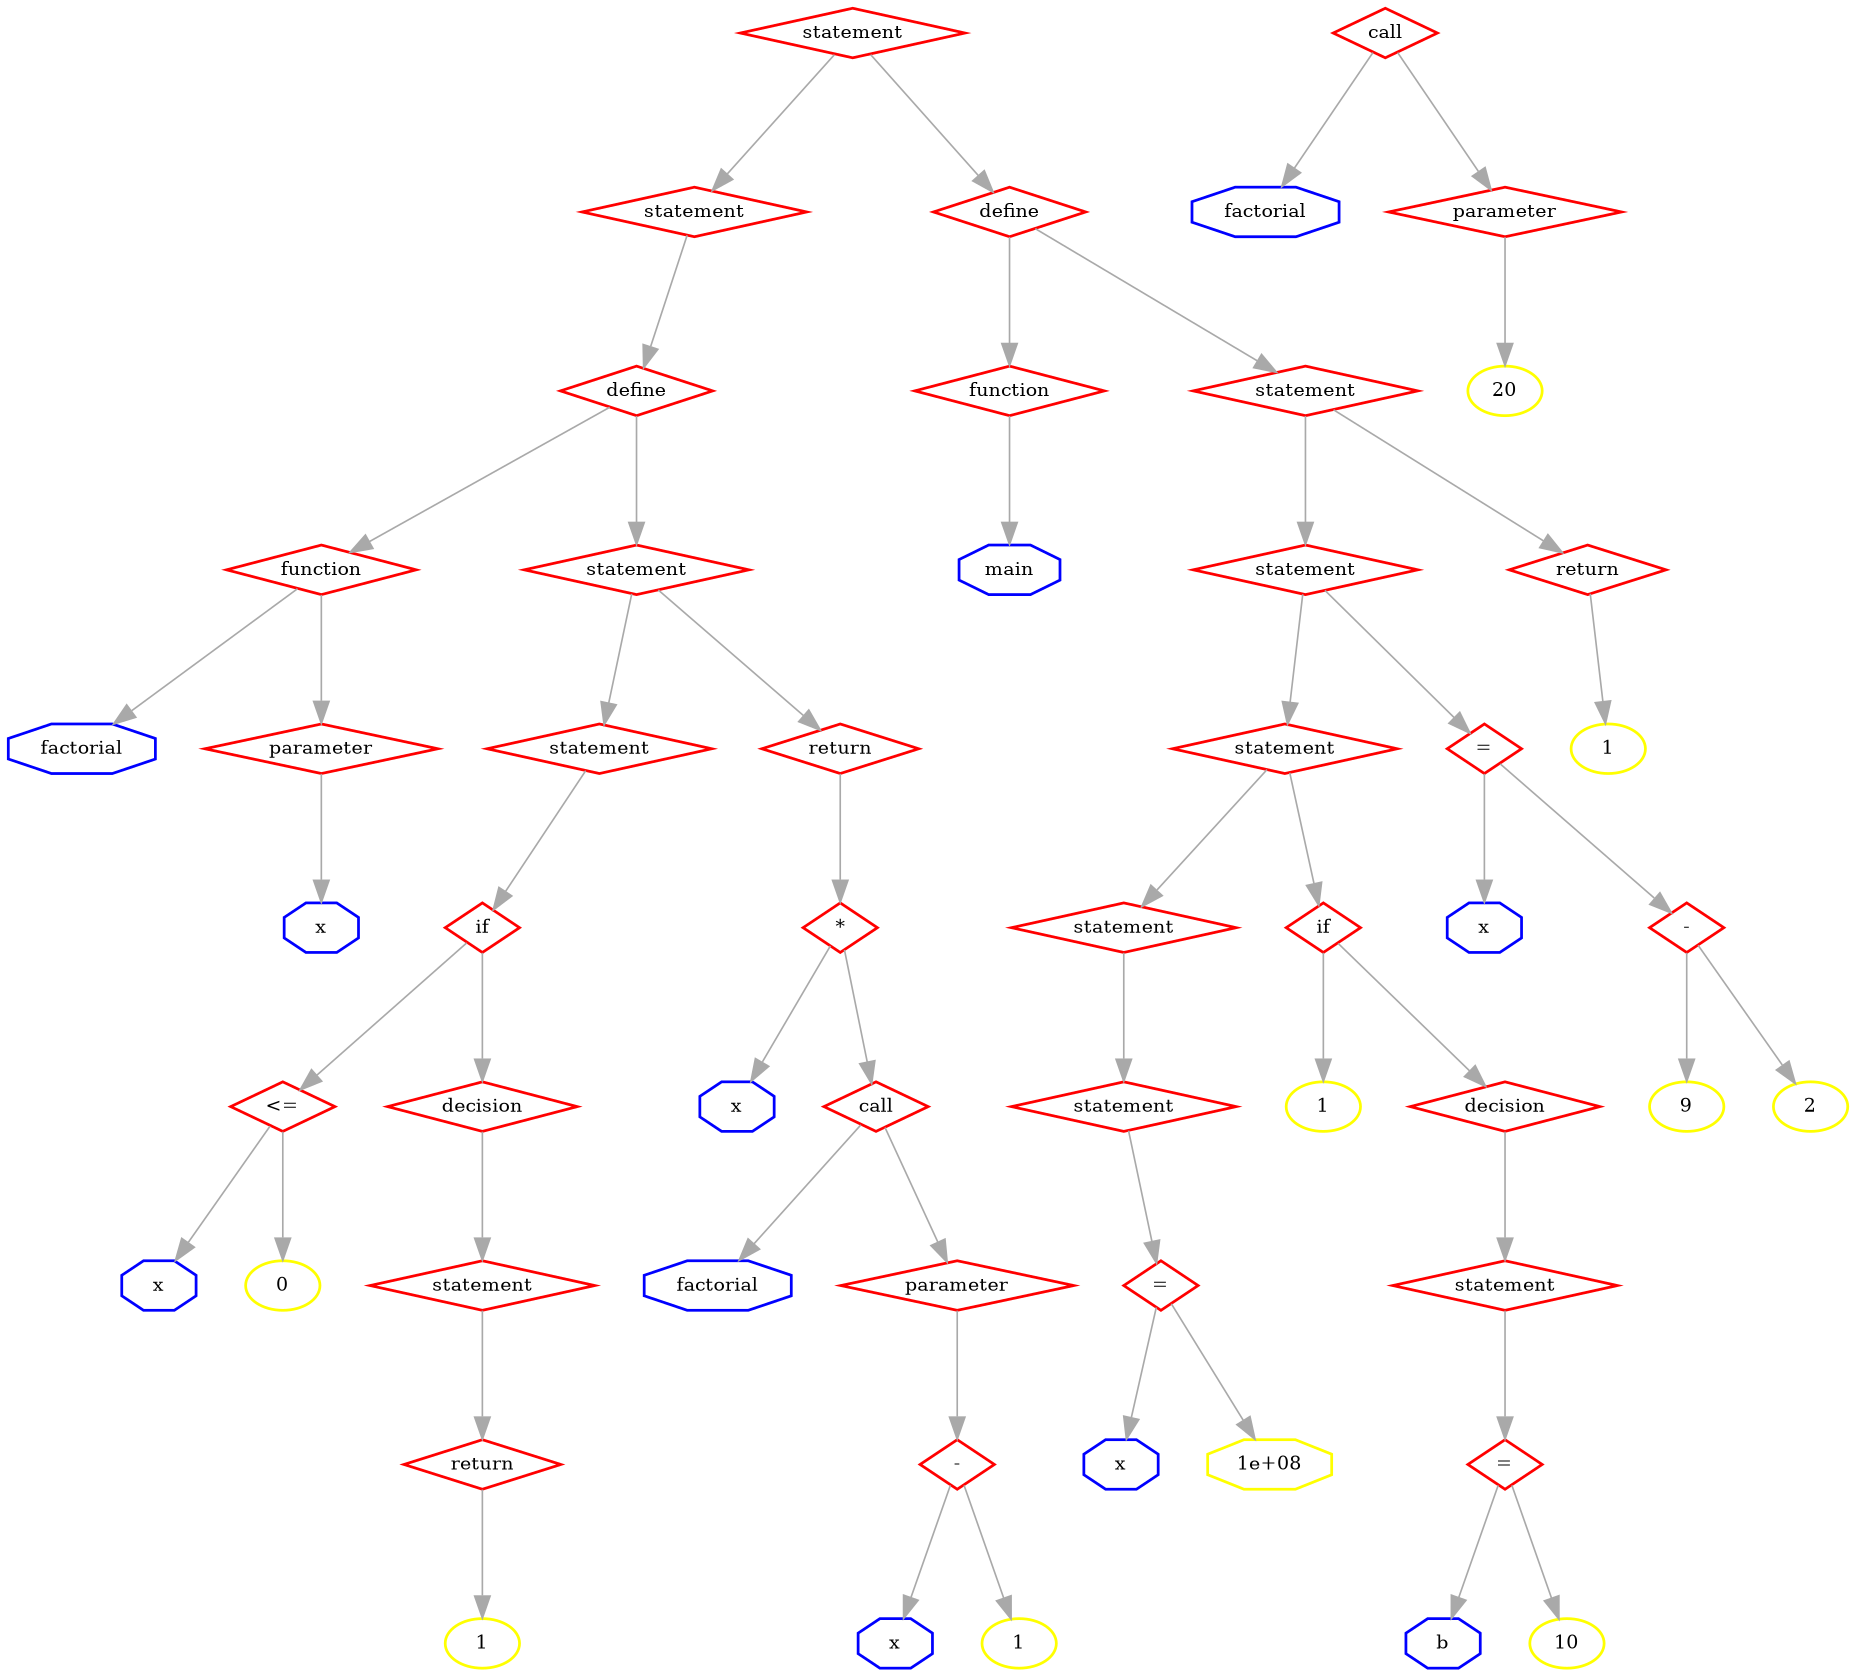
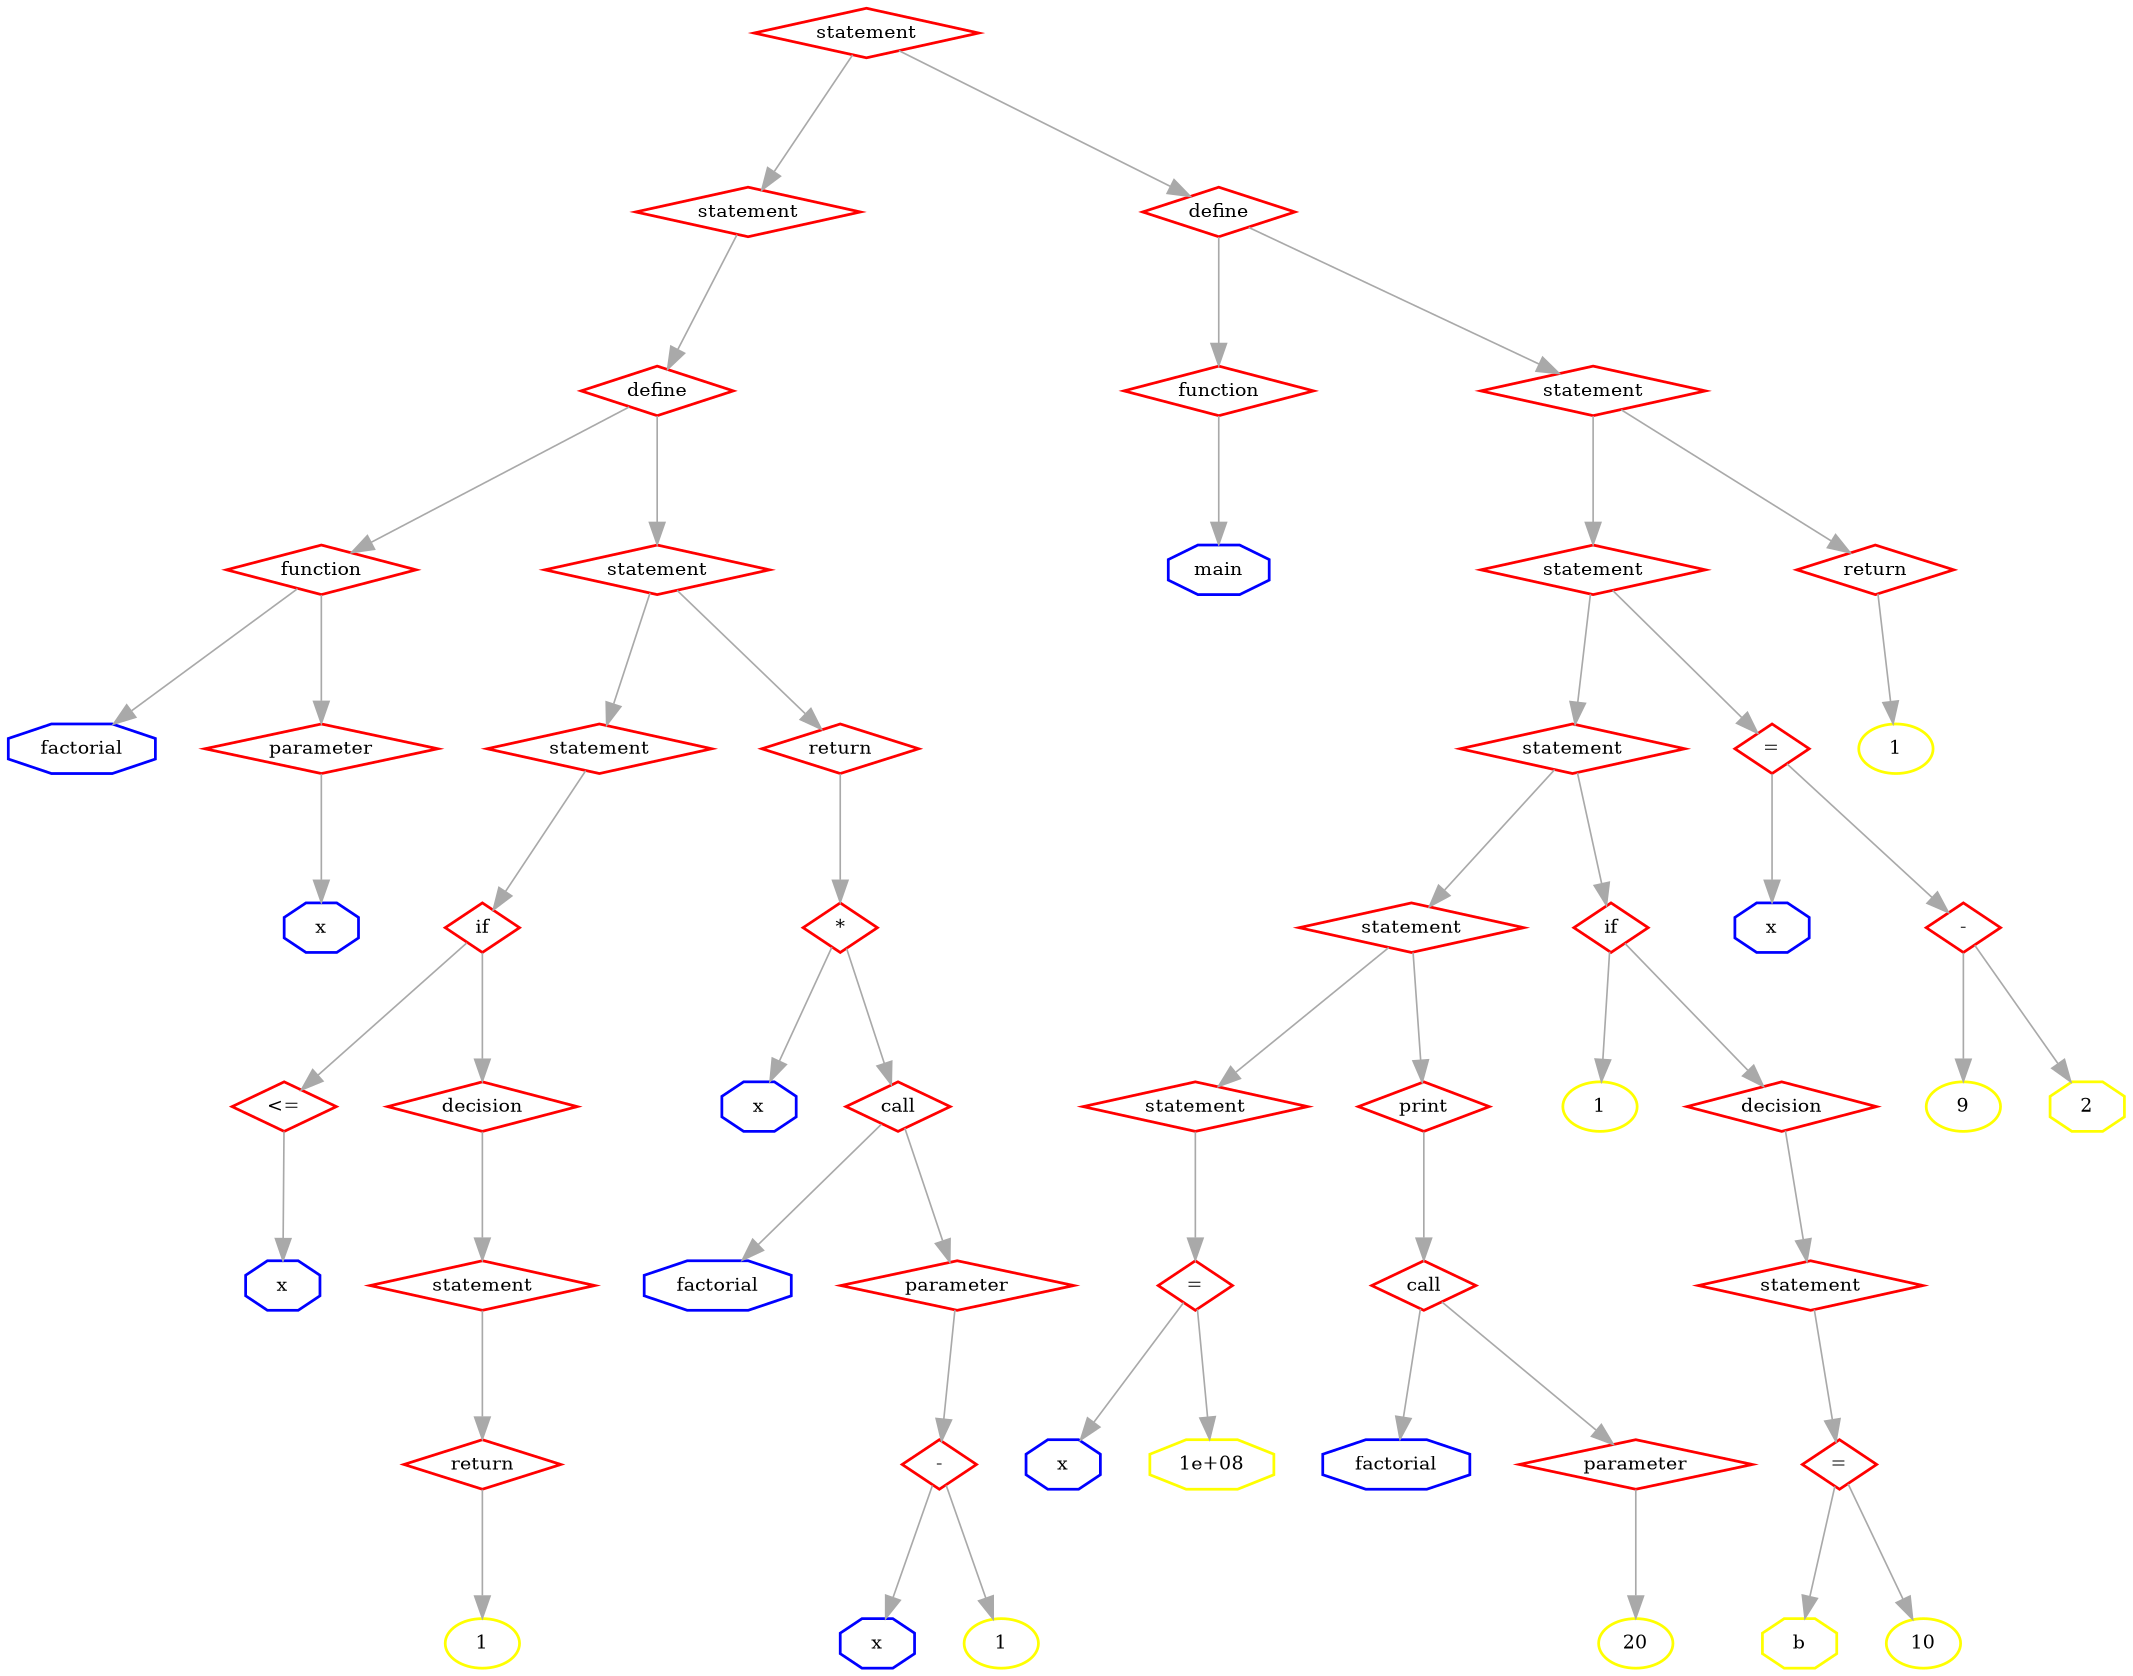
node "print": added
node "2": shape ellipse -> octagon
node "0": removed
node "b": color blue -> yellow
